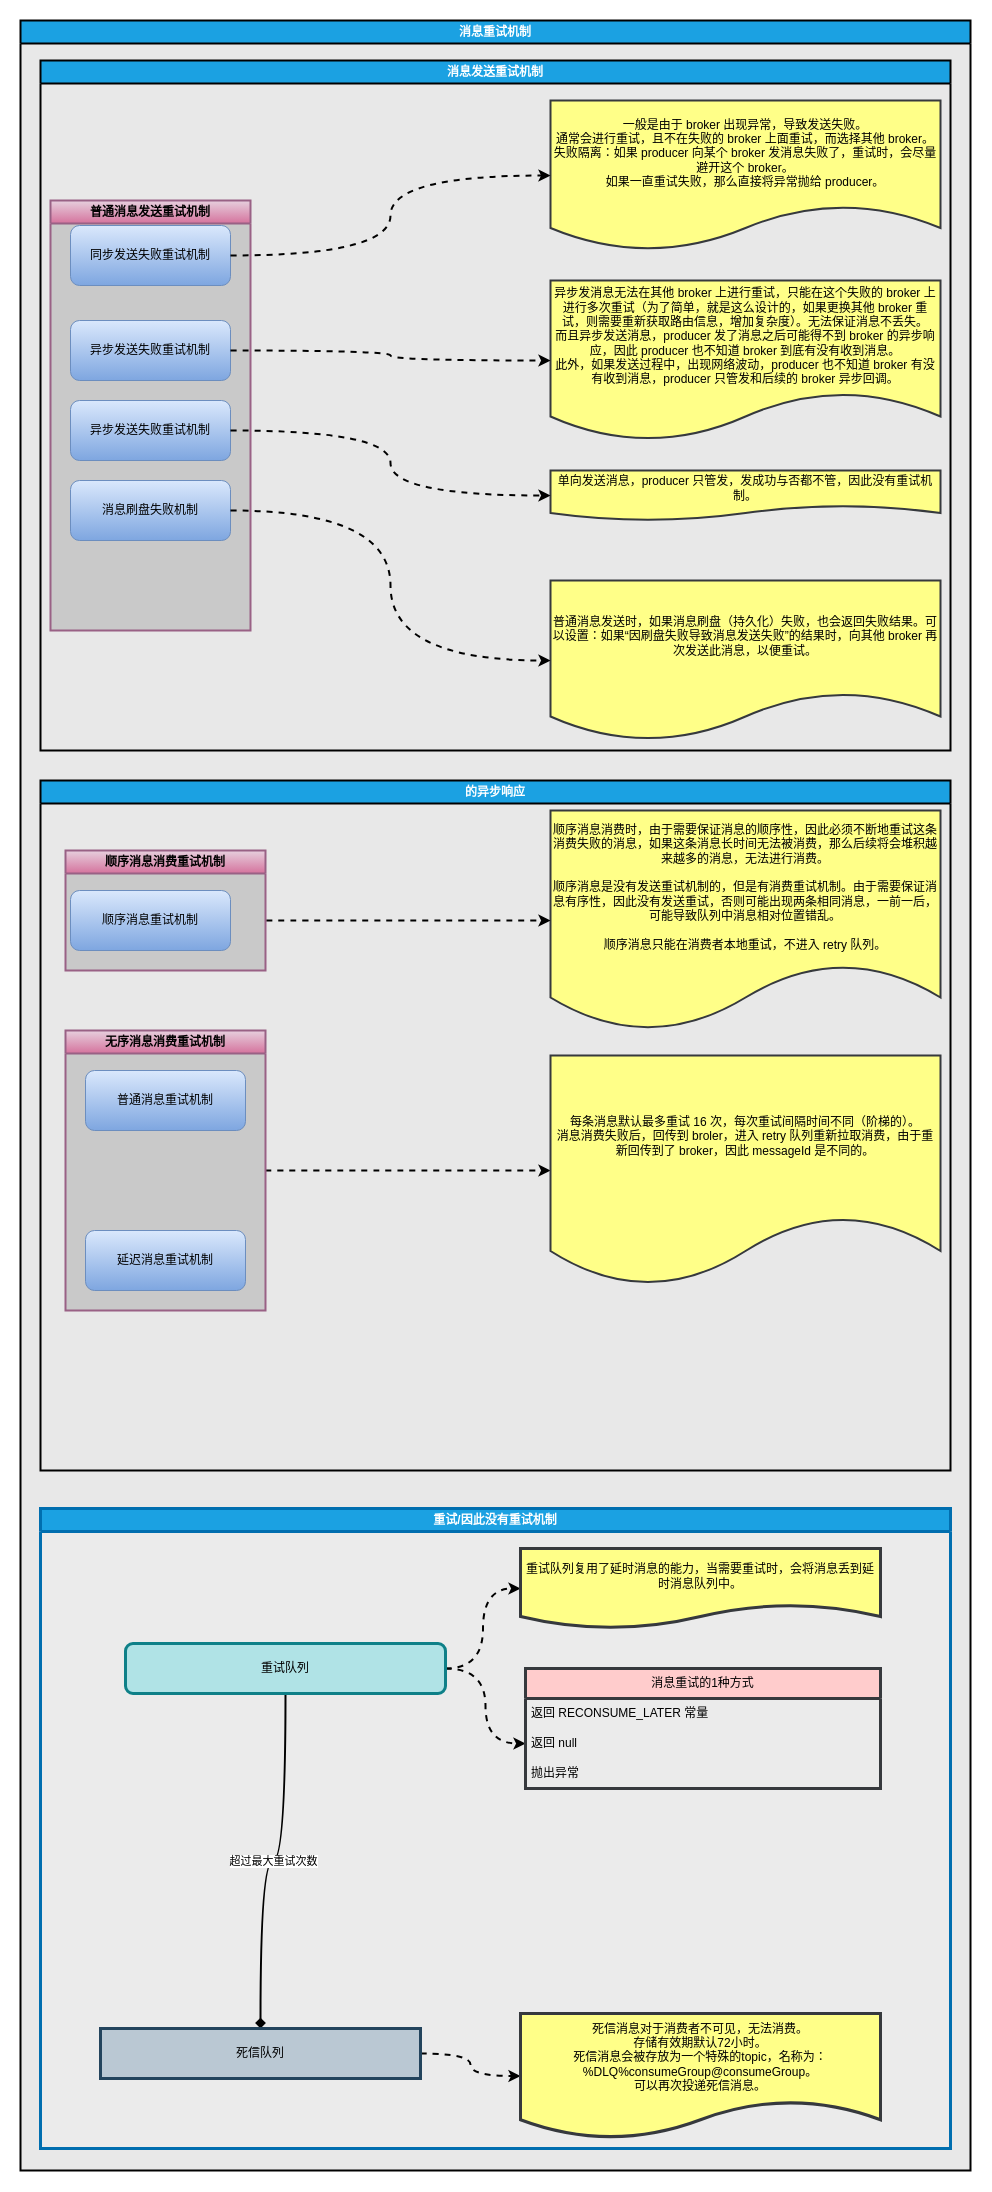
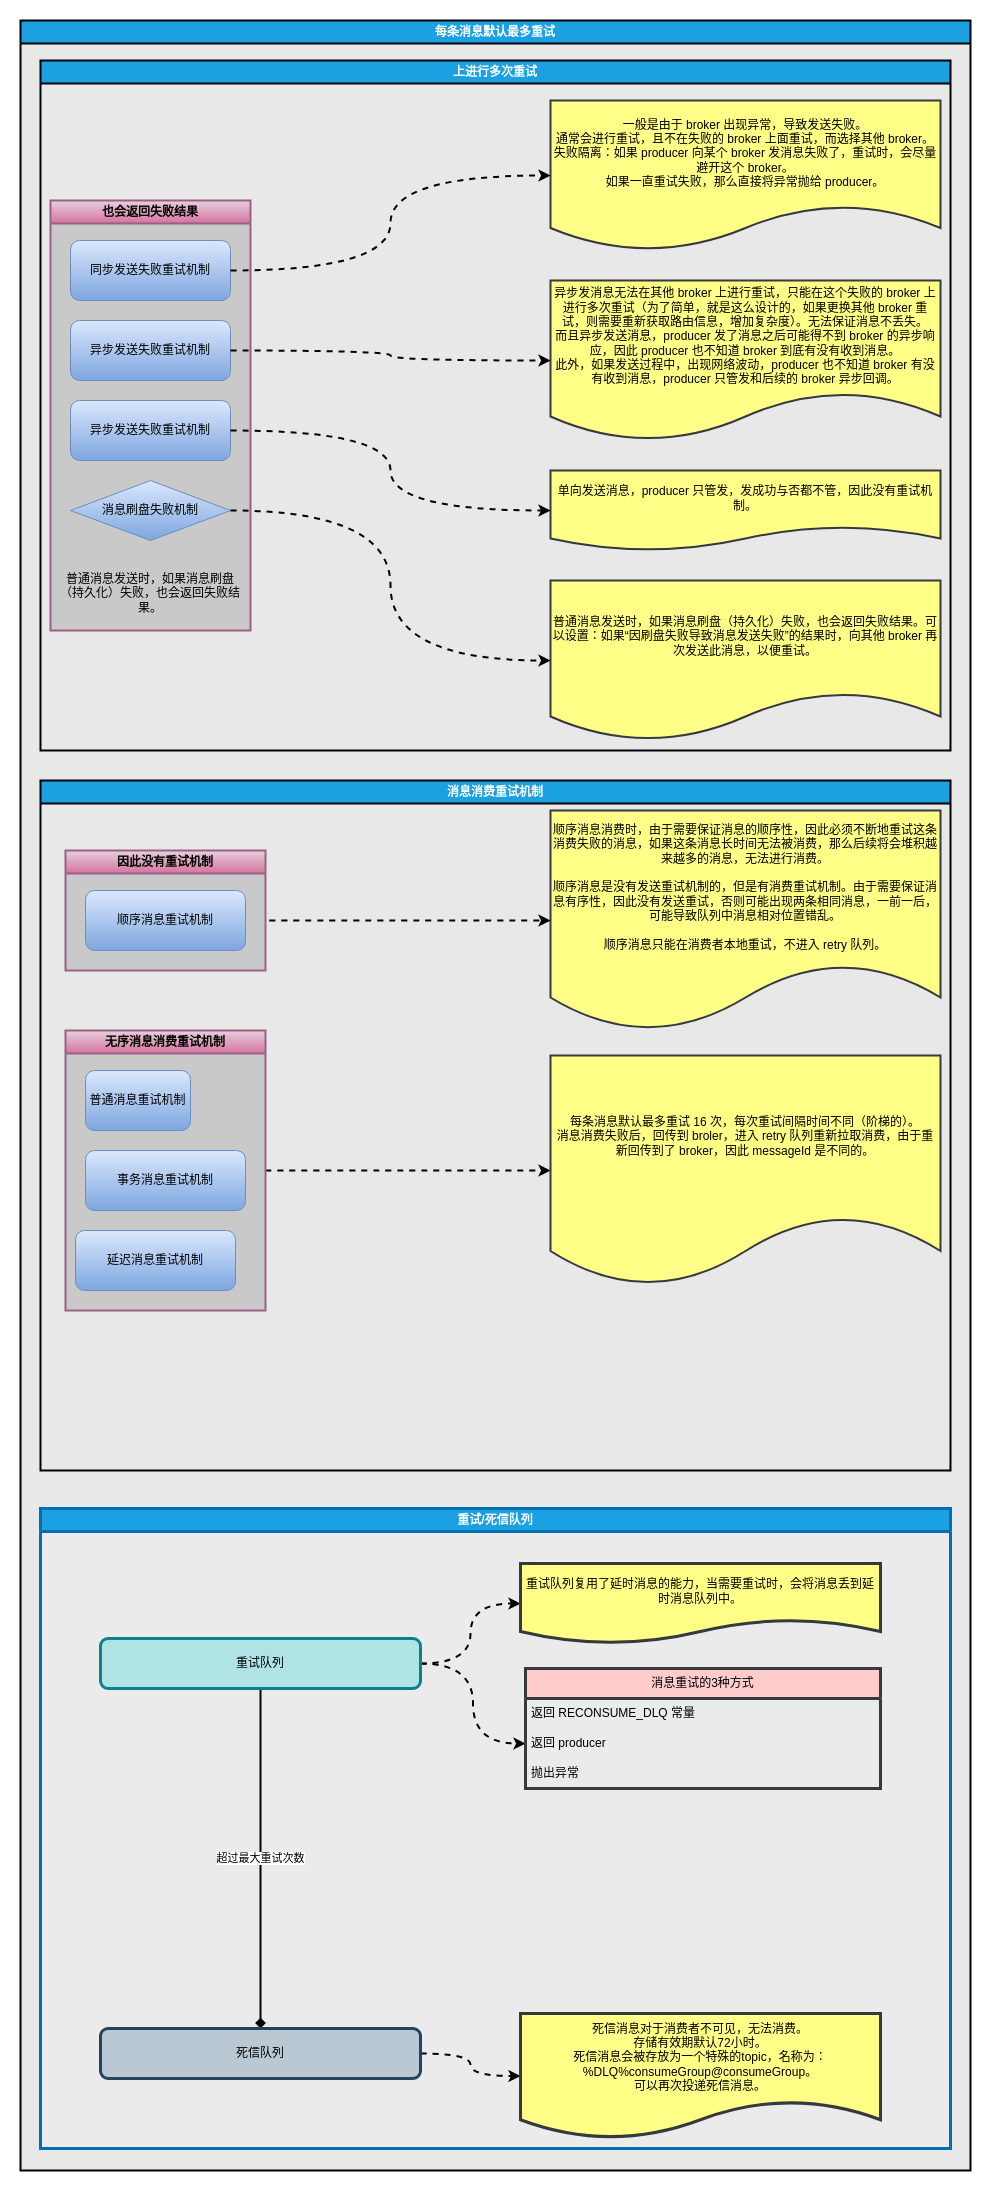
node "消息重试机制": label "消息重试机制" -> "每条消息默认最多重试"
node "消息发送重试机制": label "消息发送重试机制" -> "上进行多次重试"
node "普通消息发送重试机制": label "普通消息发送重试机制" -> "也会返回失败结果"
node "同步发送失败重试机制": moved (151, 256) -> (151, 271)
node "单向发送消息，producer 只管发，发成功与否都不管，因此没有重试机制。": size 390x50 -> 390x80
node "消息刷盘失败机制": shape rounded rectangle -> diamond
node "普通消息发送时，如果消息刷盘（持久化）失败，也会返回失败结果。": added
node "的异步响应": label "的异步响应" -> "消息消费重试机制"
node "顺序消息消费重试机制": label "顺序消息消费重试机制" -> "因此没有重试机制"
node "顺序消息重试机制": moved (151, 921) -> (166, 921)
node "普通消息重试机制": size 160x60 -> 105x60
node "事务消息重试机制": added
node "延迟消息重试机制": moved (166, 1261) -> (156, 1261)
node "重试/因此没有重试机制": label "重试/因此没有重试机制" -> "重试/死信队列"
node "重试队列复用了延时消息的能力，当需要重试时，会将消息丢到延时消息队列中。": moved (701, 1589) -> (701, 1604)
node "重试队列": moved (286, 1669) -> (261, 1664)
node "消息重试的1种方式": label "消息重试的1种方式" -> "消息重试的3种方式"
node "返回 RECONSUME_LATER 常量": label "返回 RECONSUME_LATER 常量" -> "返回 RECONSUME_DLQ 常量"
node "返回 null": label "返回 null" -> "返回 producer"
node "死信队列": shape rectangle -> rounded rectangle
